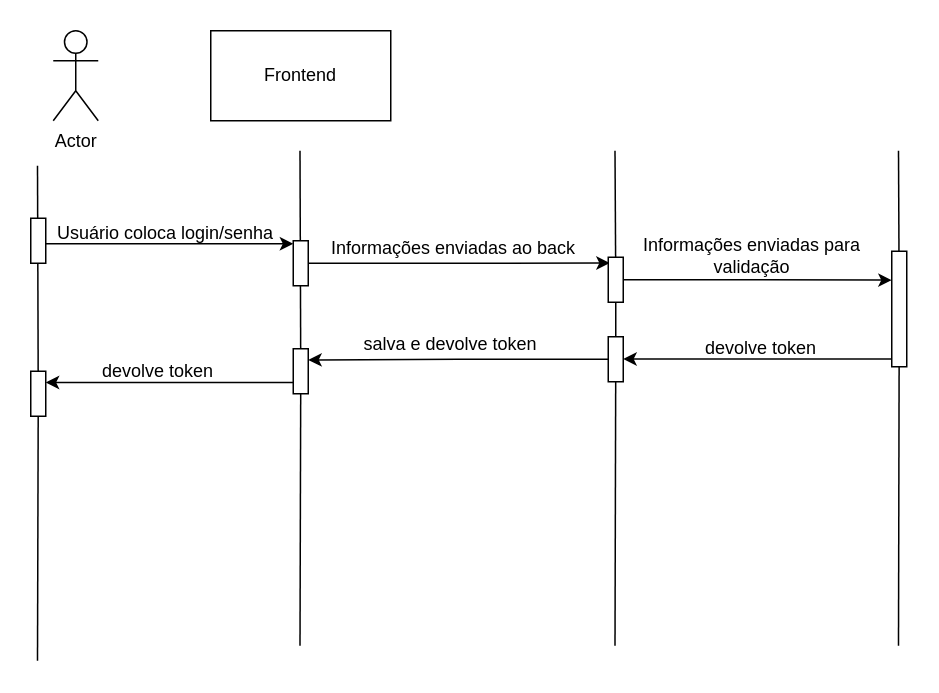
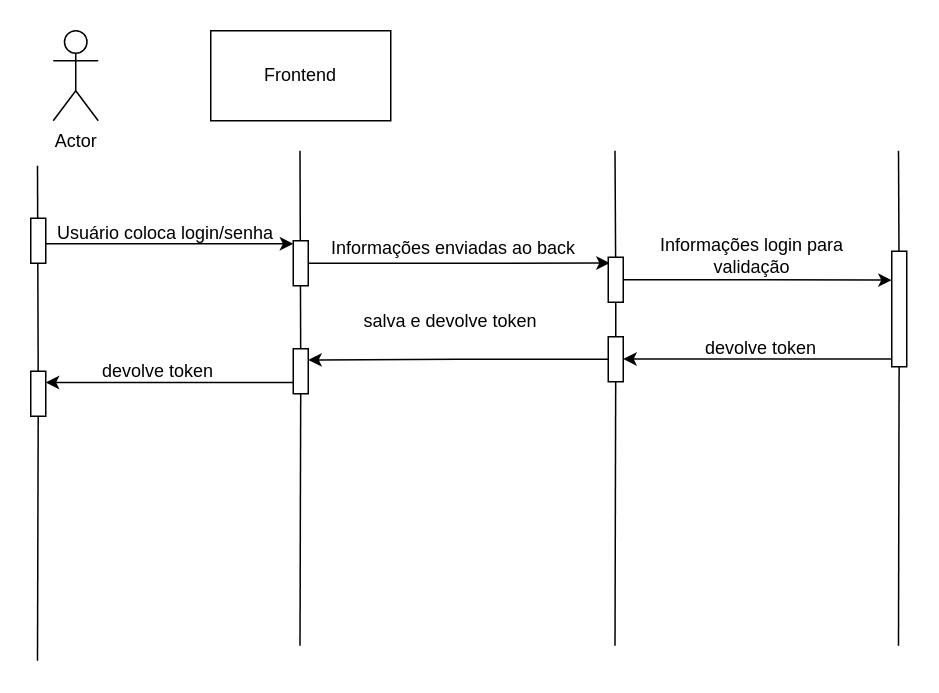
node "Informações enviadas para validação": label "Informações enviadas para validação" -> "Informações login para validação"
node "salva e devolve token": moved (451, 344) -> (451, 322)
